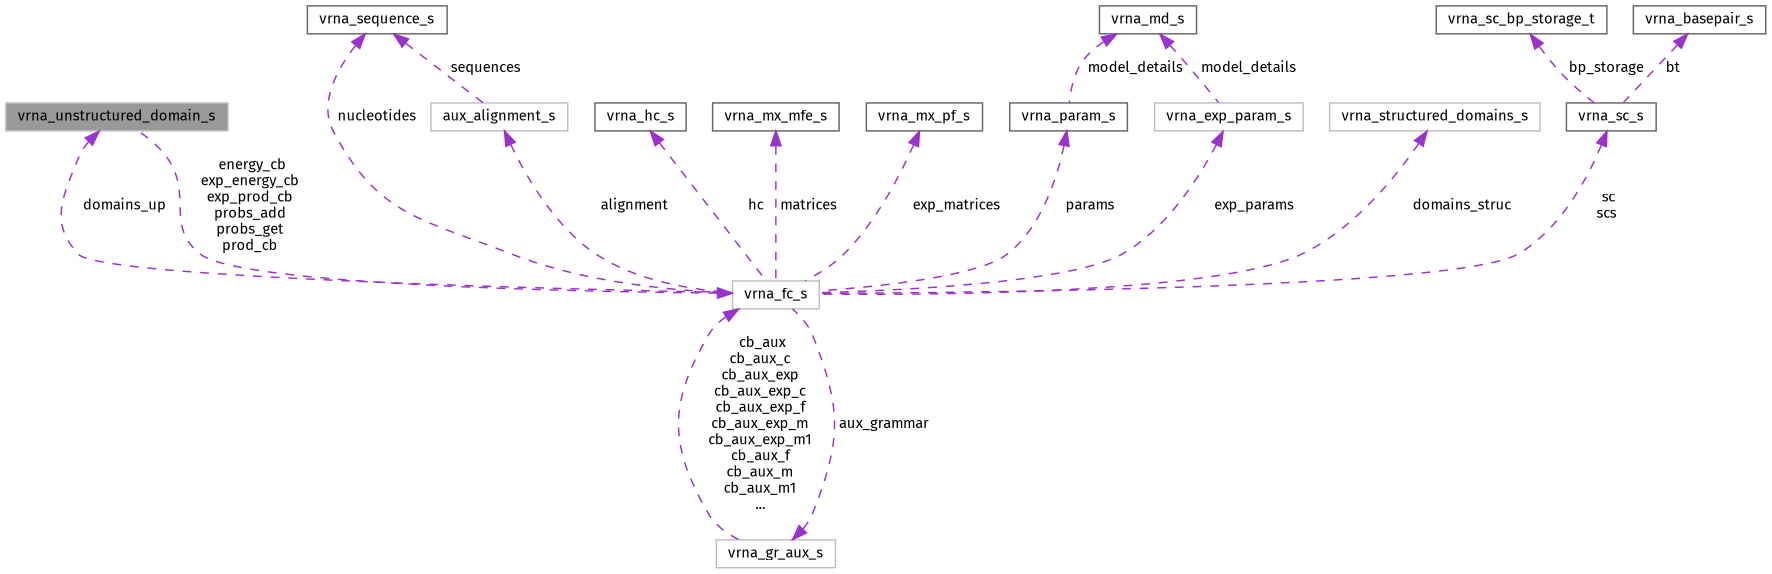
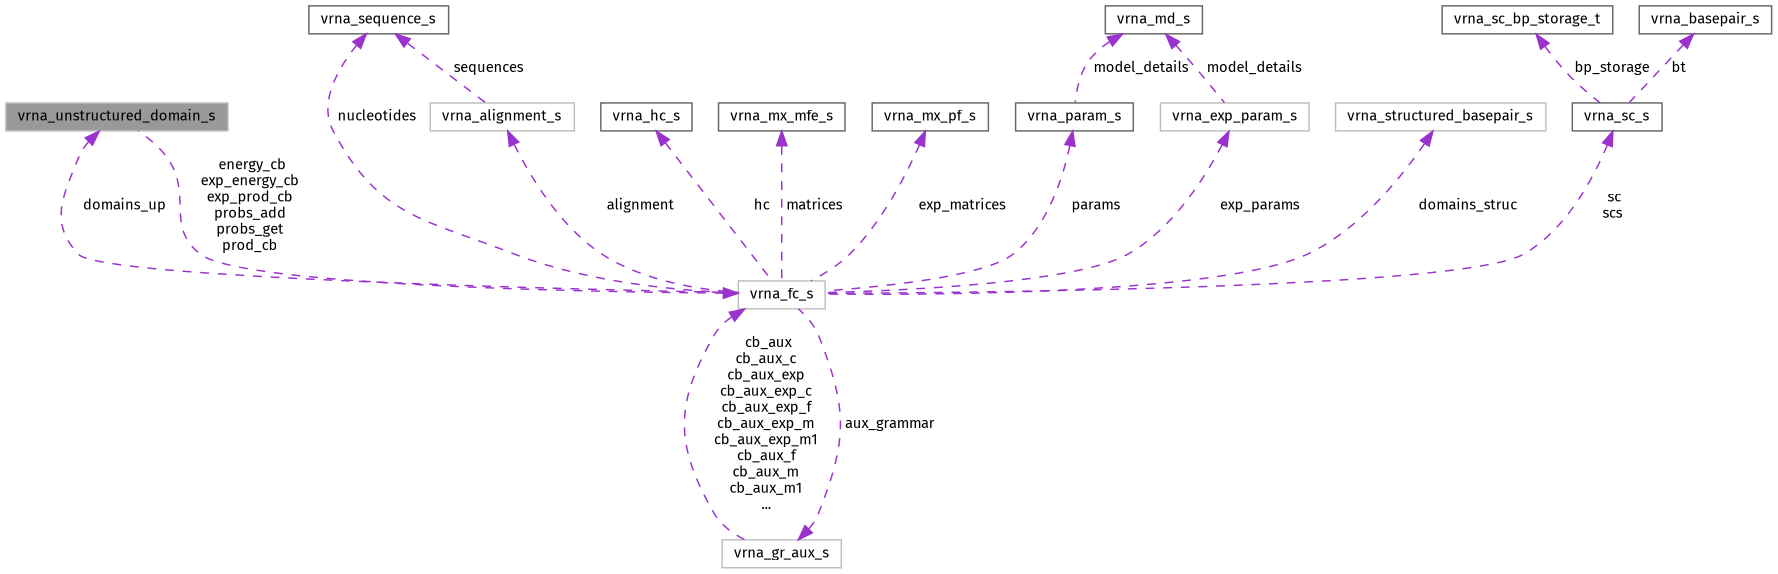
node "aux_alignment_s": label "aux_alignment_s" -> "vrna_alignment_s"
node "vrna_structured_domains_s": label "vrna_structured_domains_s" -> "vrna_structured_basepair_s"
